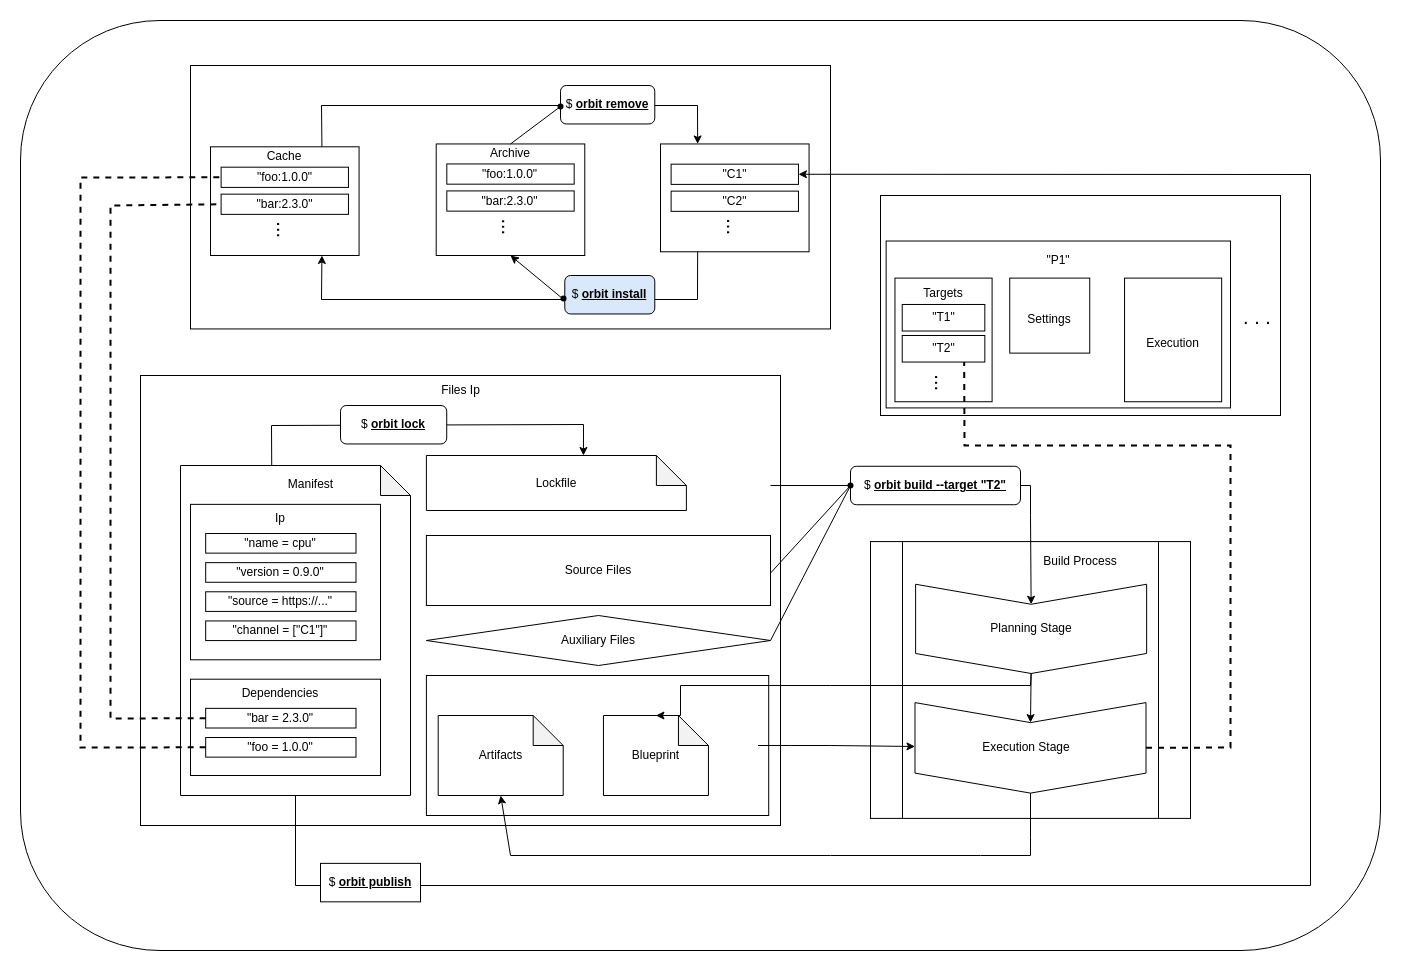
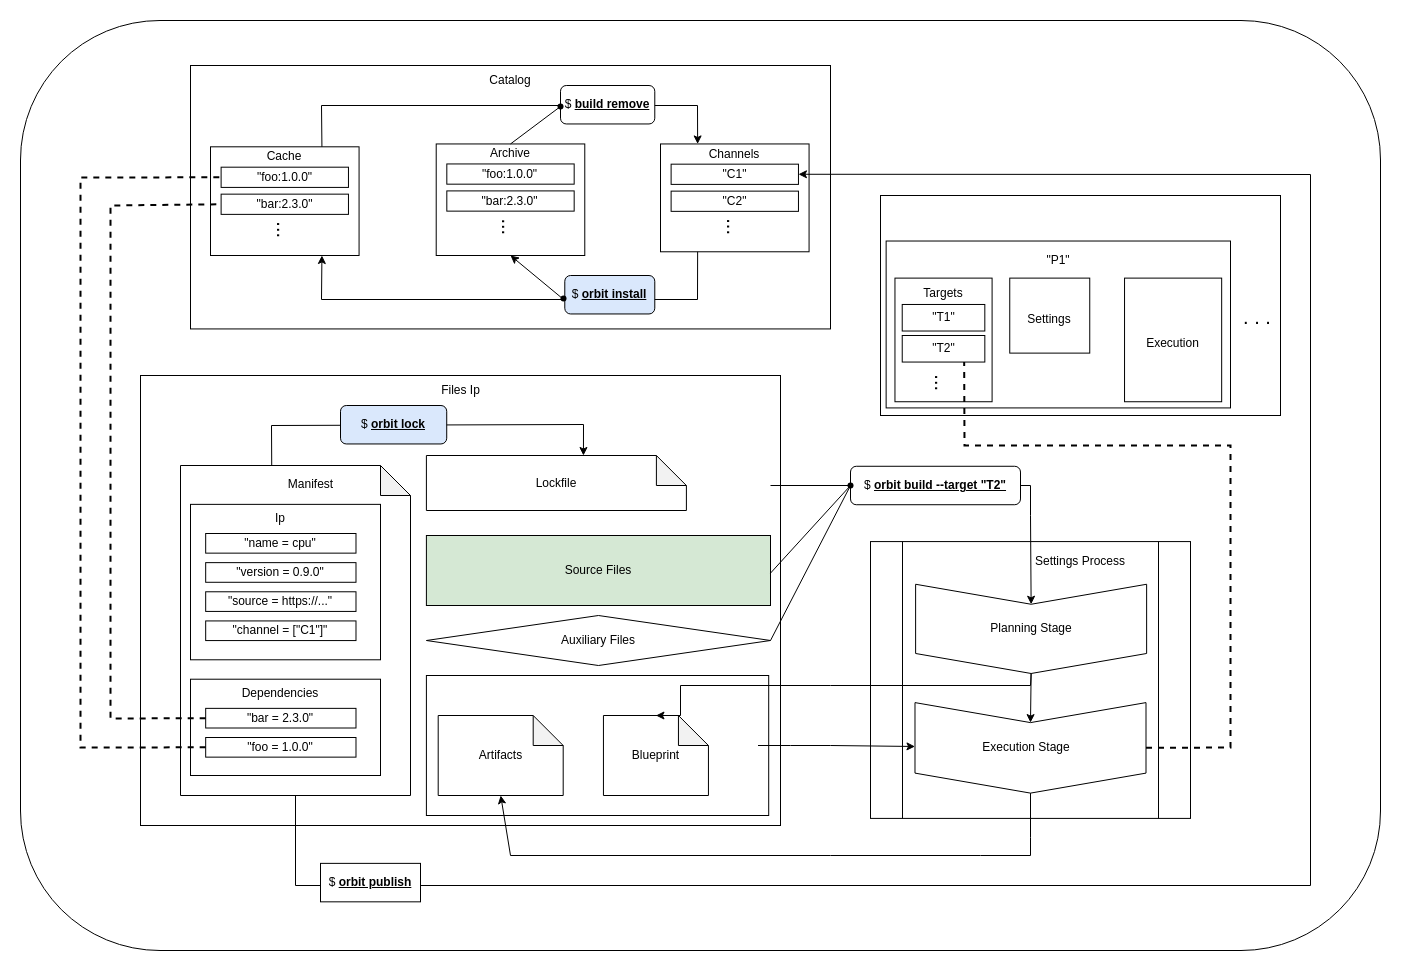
node "Catalog": added
node "$ orbit remove": label "$ orbit remove" -> "$ build remove"
node "Channels": added
node "$ orbit lock": fillcolor #ffffff -> #dae8fc
node "Build Process": label "Build Process" -> "Settings Process"
node "Source Files": fillcolor #ffffff -> #d5e8d4
